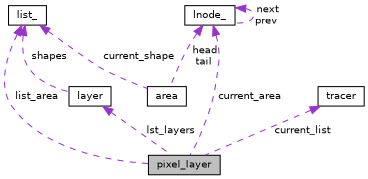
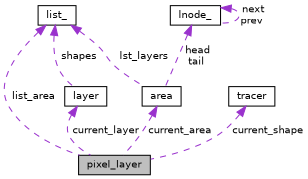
edge "area" -> "list_": label " current_shape" -> " lst_layers"
edge "pixel_layer" -> "lnode_": now "pixel_layer" -> "area"
edge "pixel_layer" -> "layer": label " lst_layers" -> " current_layer"
edge "pixel_layer" -> "tracer": label " current_list" -> " current_shape"
